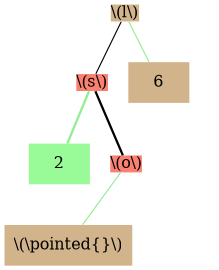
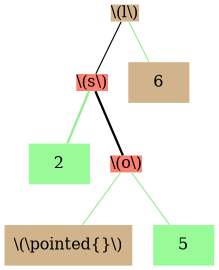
node "5": added
